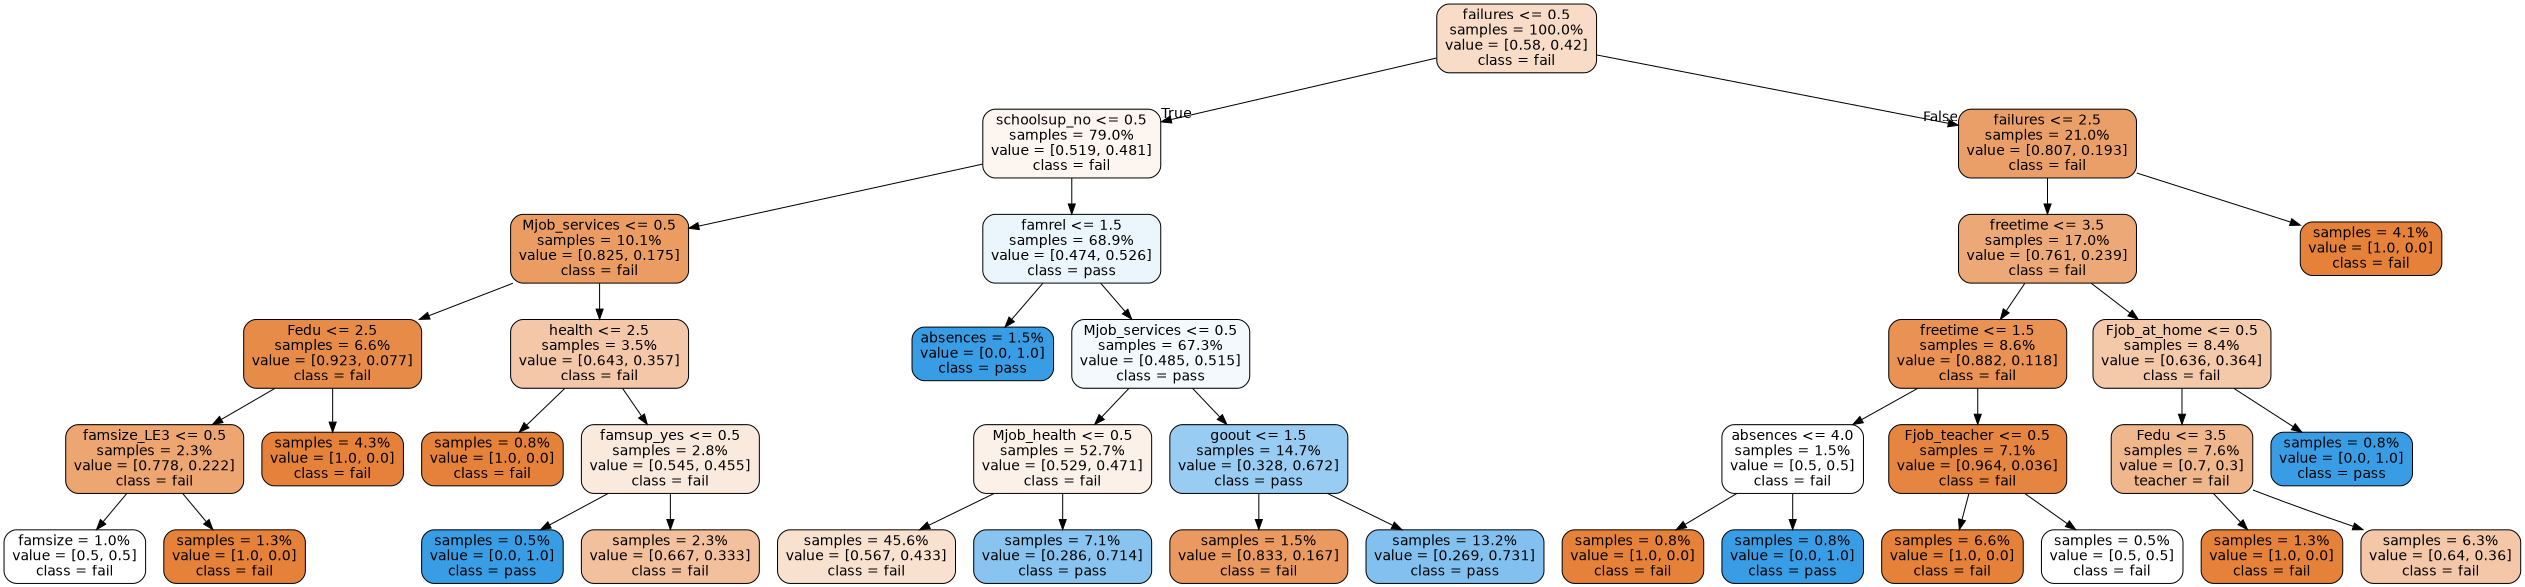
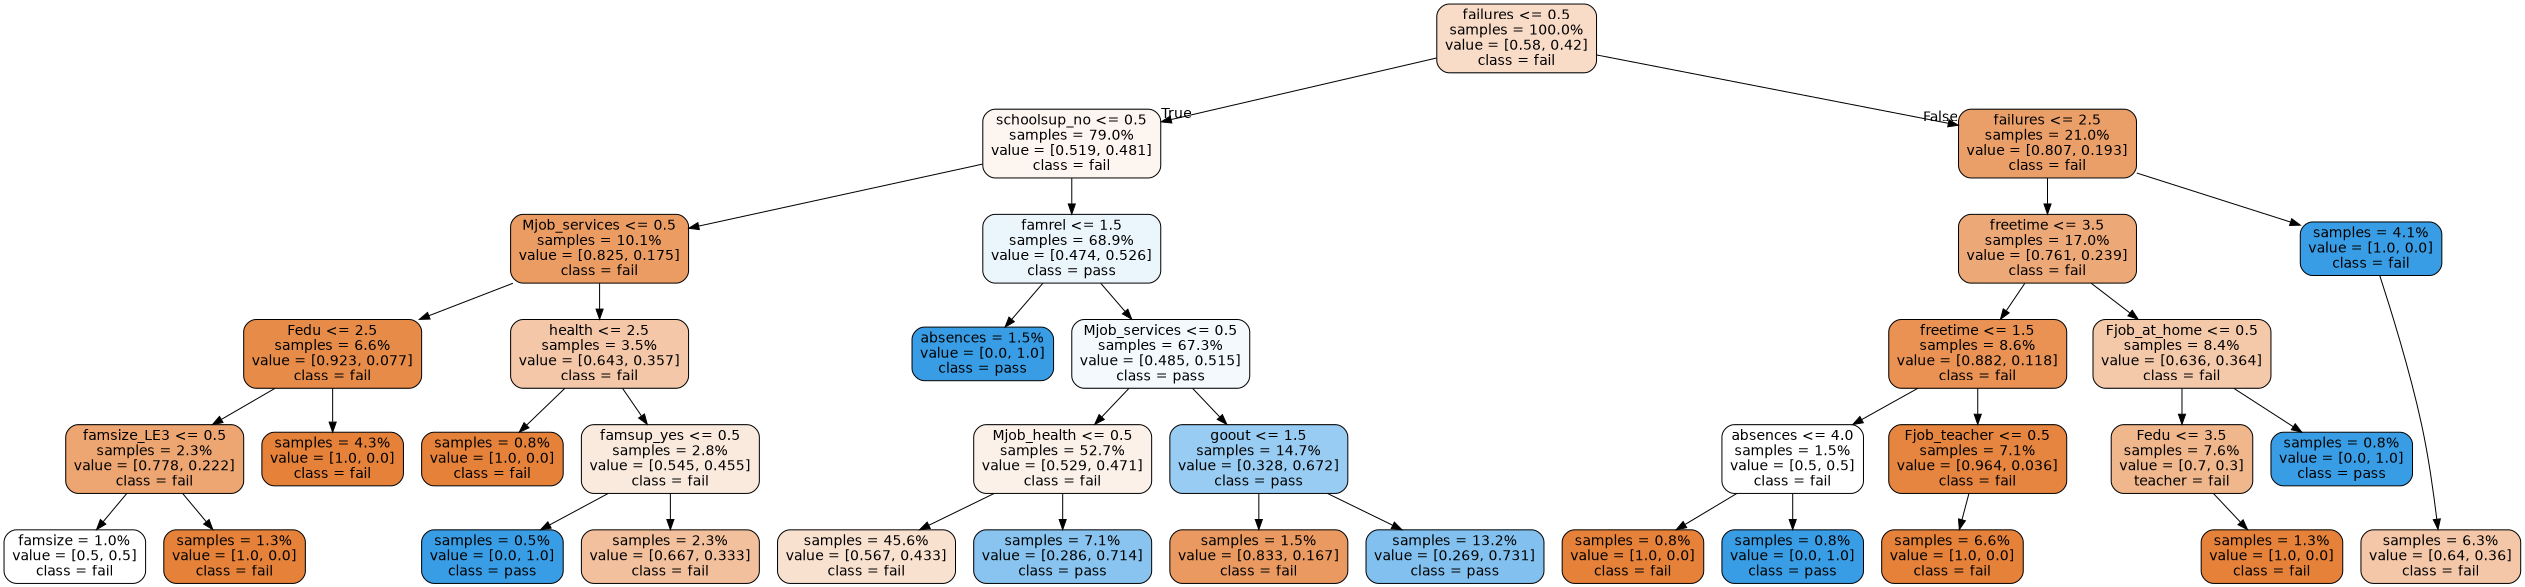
node "samples = 4.1% value = [1.0, 0.0] class = fail": fillcolor #e58139ff -> #399de5ff
edge "Fedu <= 3.5 samples = 7.6% value = [0.7, 0.3] teacher = fail" -> "samples = 6.3% value = [0.64, 0.36] class = fail": now "samples = 4.1% value = [1.0, 0.0] class = fail" -> "samples = 6.3% value = [0.64, 0.36] class = fail"
node "samples = 0.5% value = [0.5, 0.5] class = fail": removed
